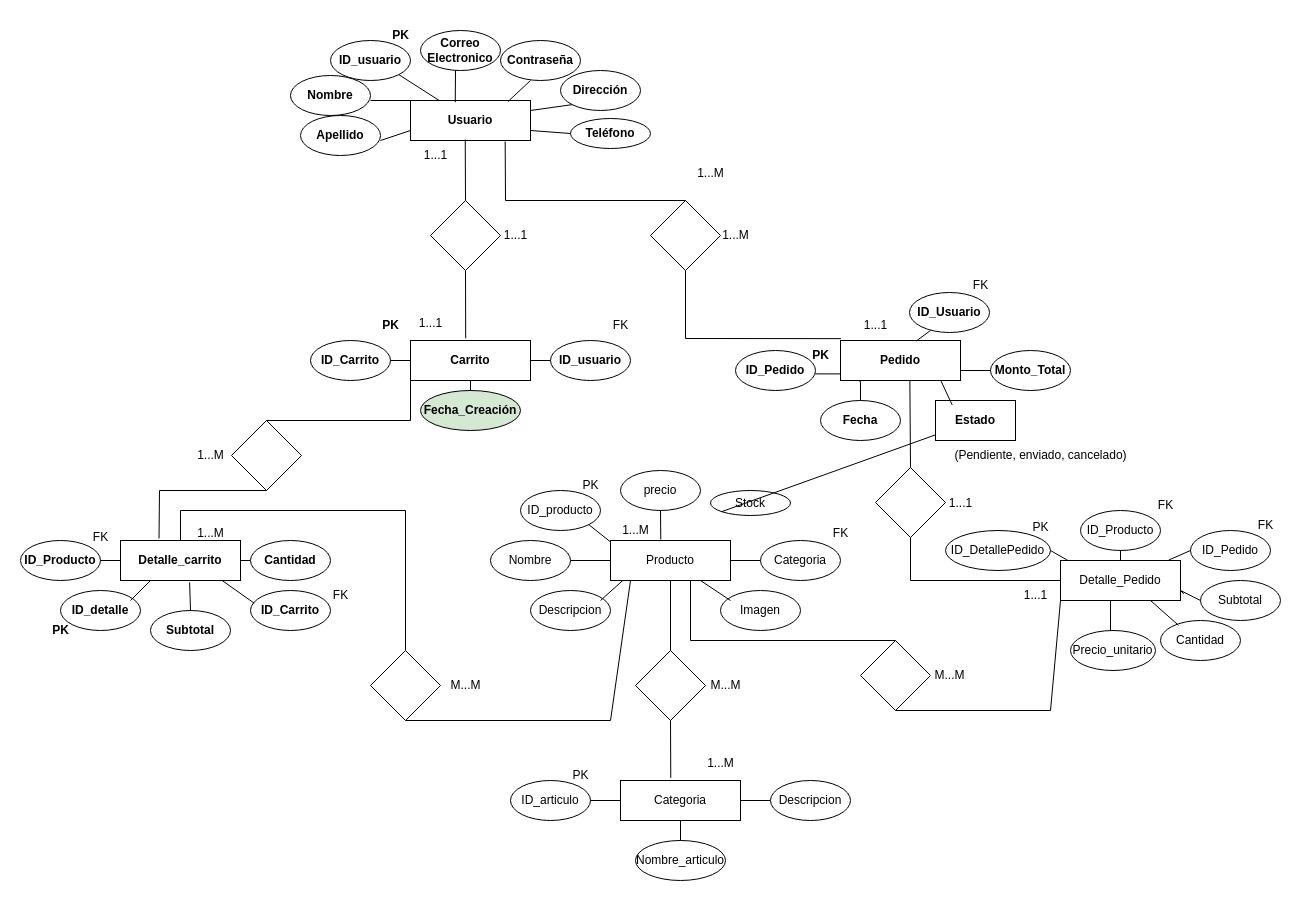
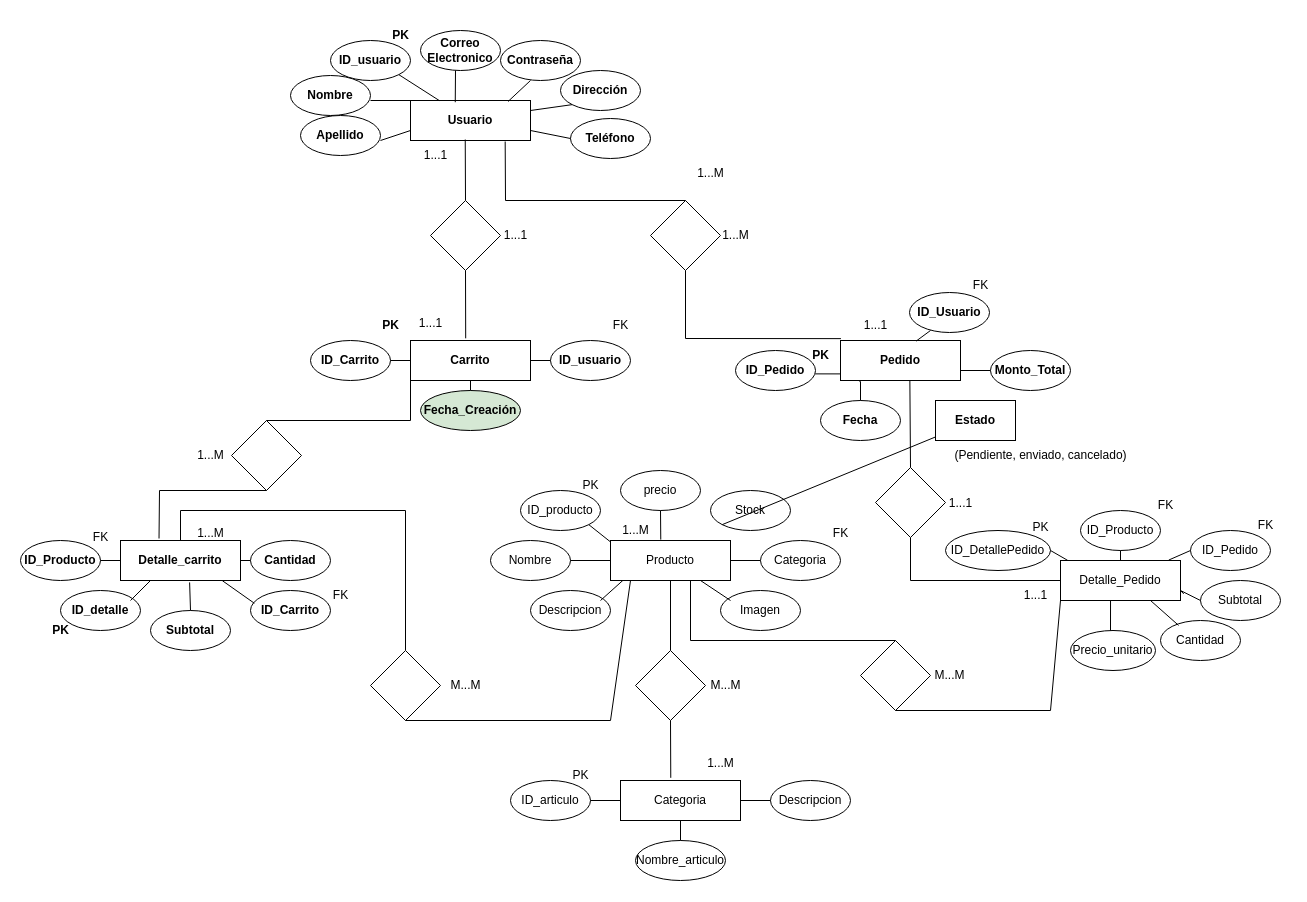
node "Teléfono": size 80x30 -> 80x40
edge "Pedido" -- "Estado": removed
node "Stock": size 80x25 -> 80x40
